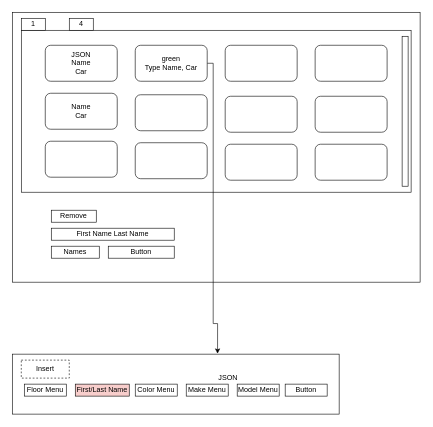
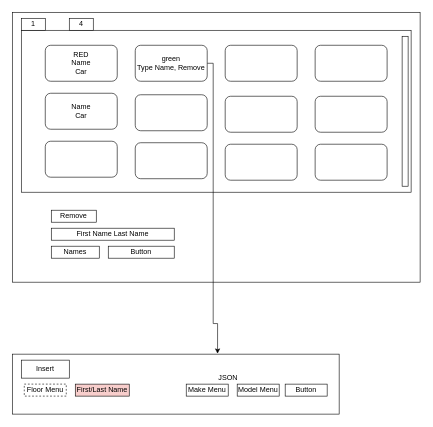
node "JSON Name Car": label "JSON Name Car" -> "RED Name Car"
node "green Type Name, Car": label "green Type Name, Car" -> "green Type Name, Remove"
node "Insert": style dashed -> solid
node "Floor Menu": style solid -> dashed
node "Color Menu": removed
